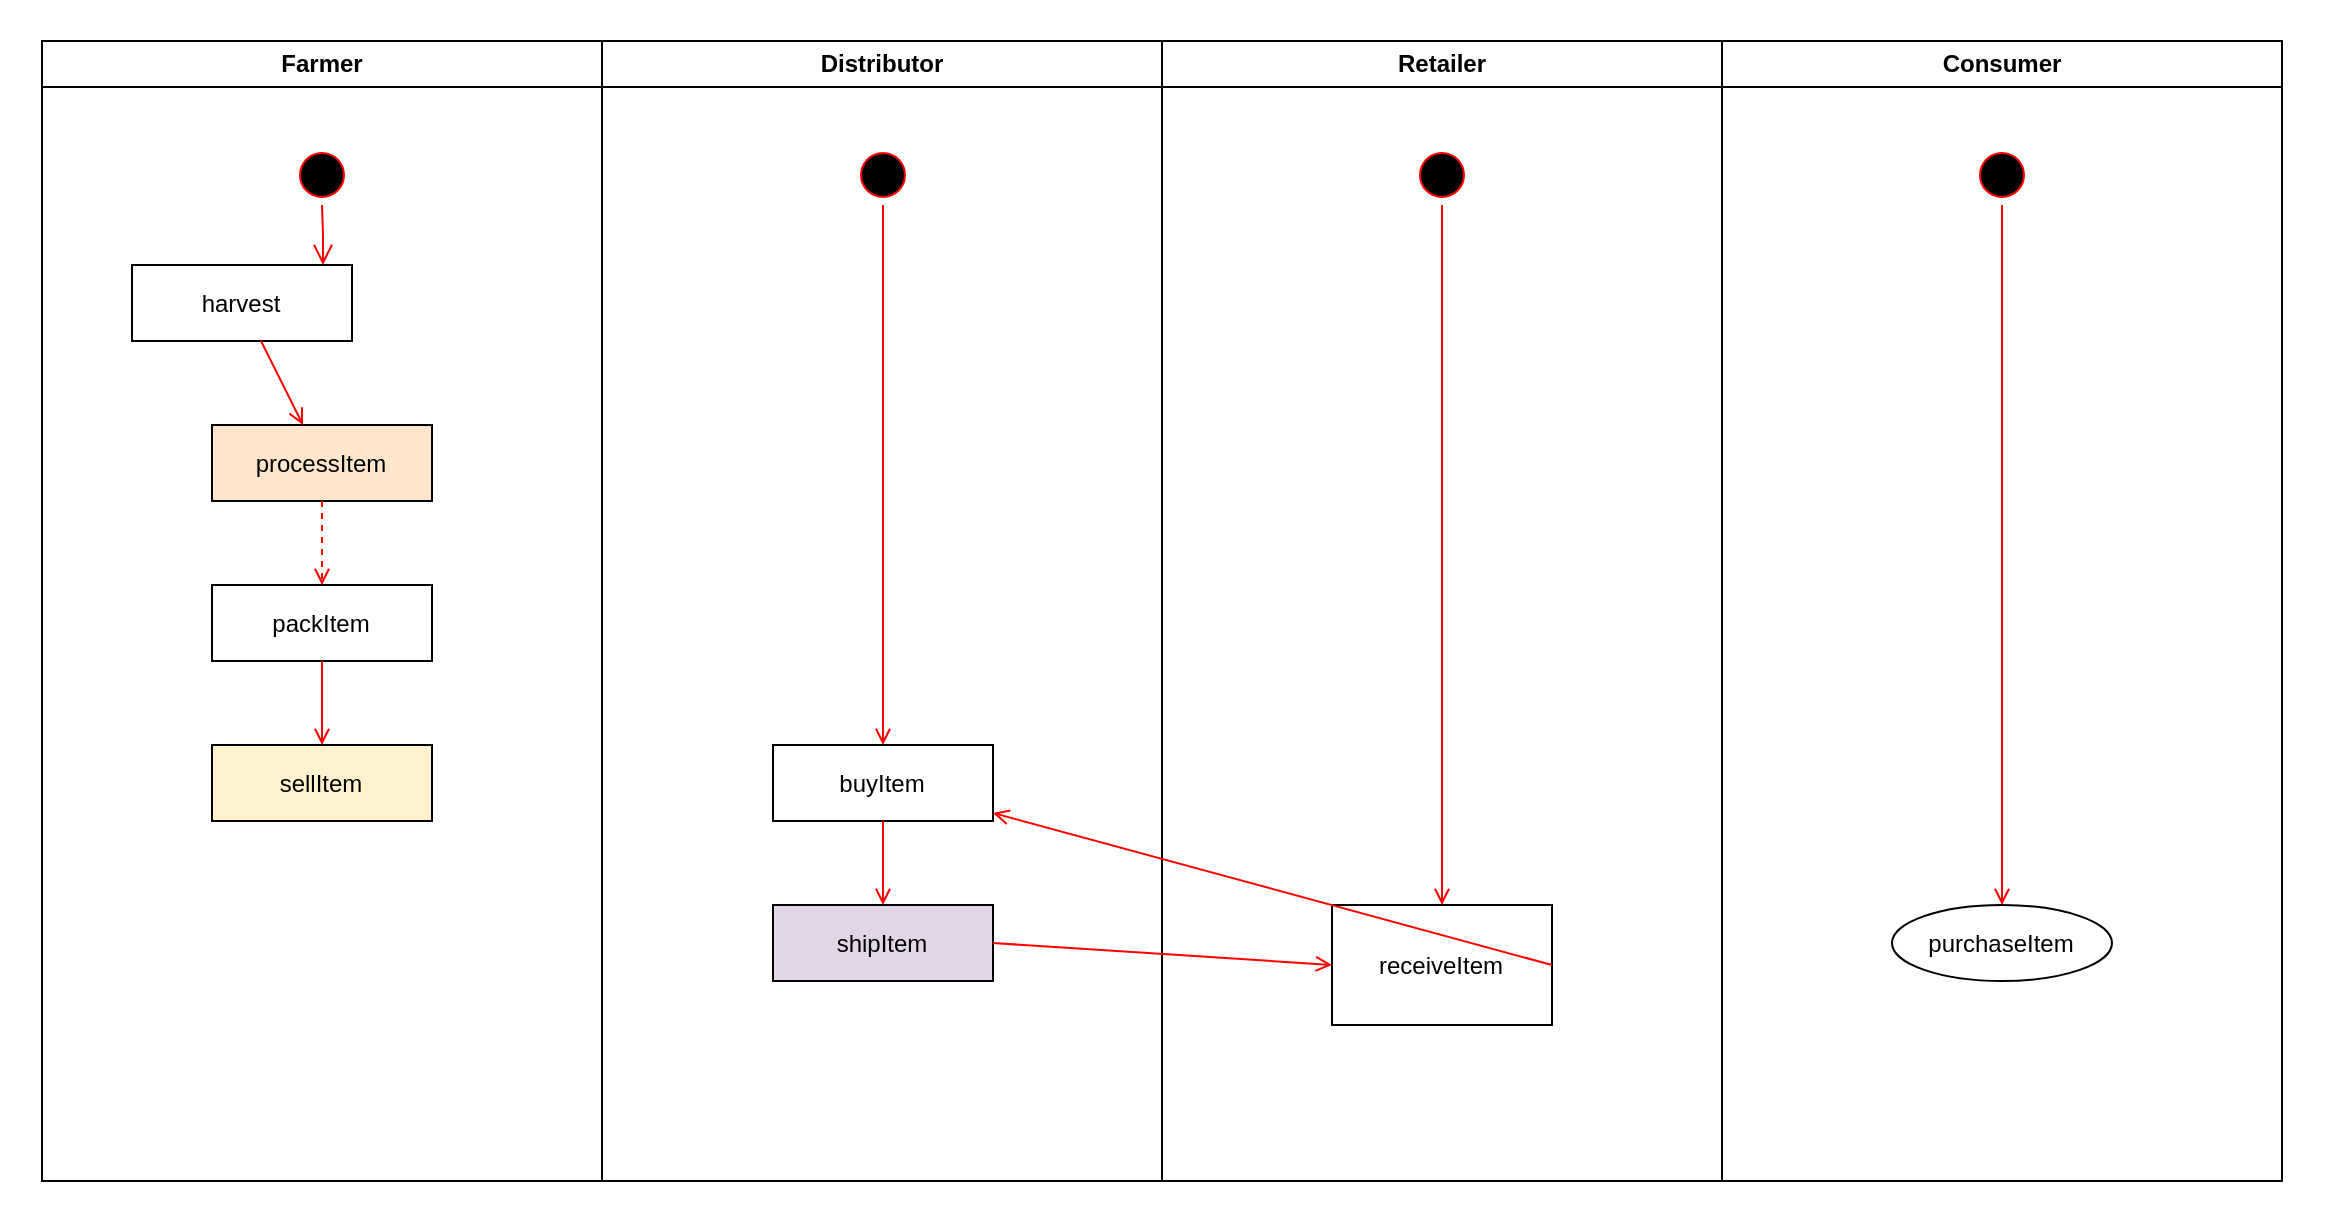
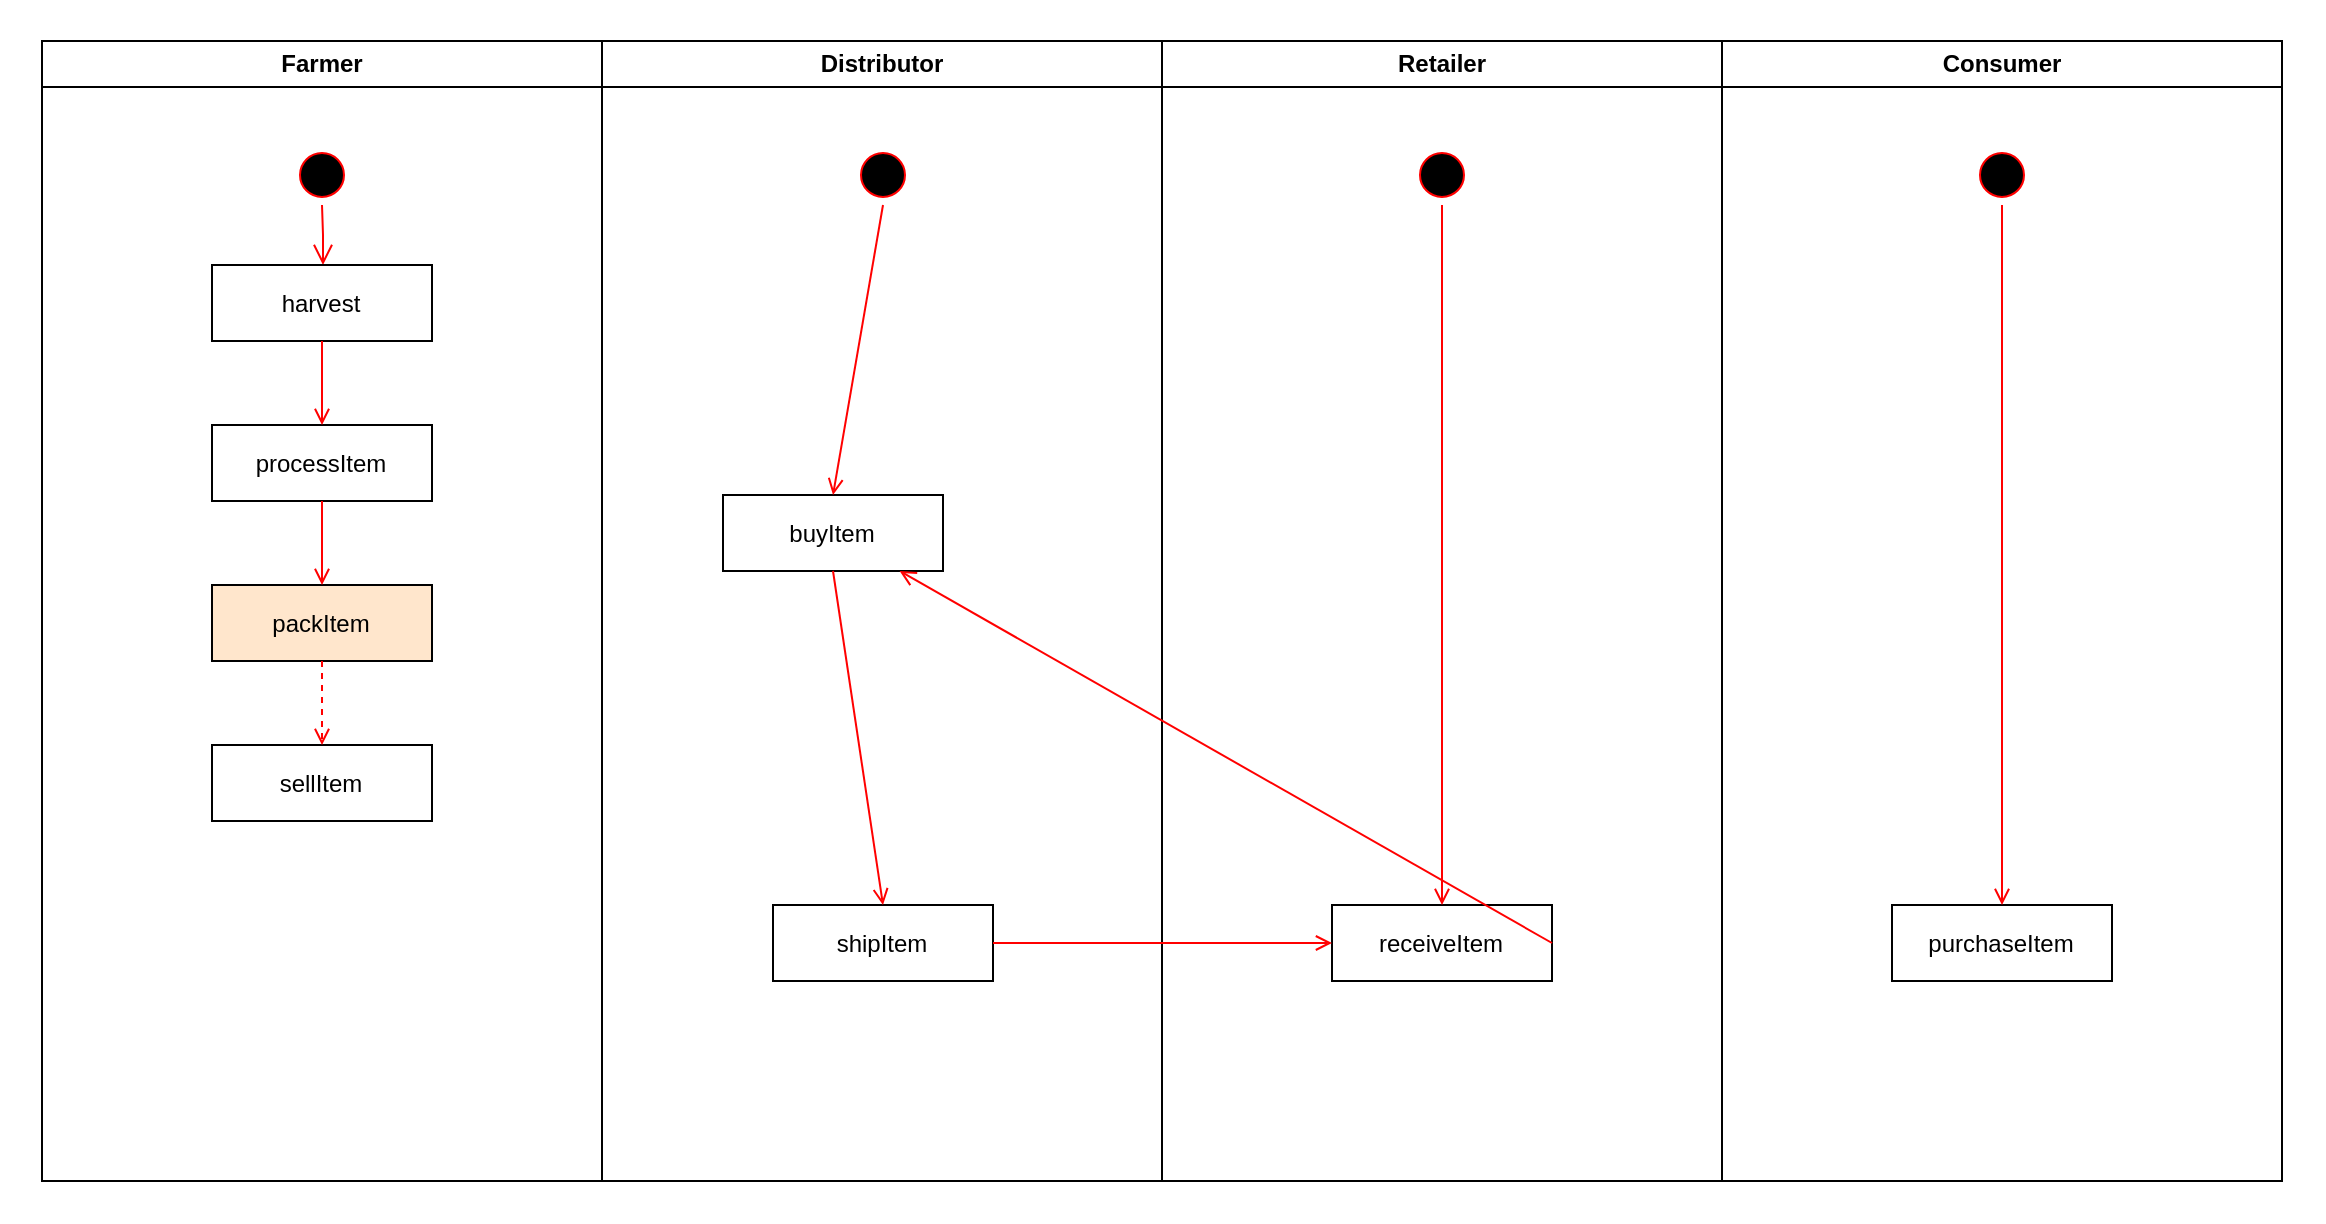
node "harvest": moved (242, 303) -> (322, 303)
node "processItem": fillcolor #ffe6cc -> #ffffff
edge "processItem" -> "packItem": style dashed -> solid
node "packItem": fillcolor #ffffff -> #ffe6cc
edge "packItem" -> "sellItem": style solid -> dashed
node "sellItem": fillcolor #fff2cc -> #ffffff
node "buyItem": moved (883, 783) -> (833, 533)
node "shipItem": fillcolor #e1d5e7 -> #ffffff
node "purchaseItem": shape ellipse -> rectangle
node "receiveItem": size 220x120 -> 220x76
